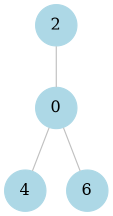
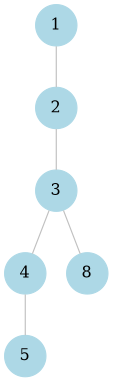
node "1": added
node "0": label "0" -> "3"
node "6": label "6" -> "8"
node "5": added
